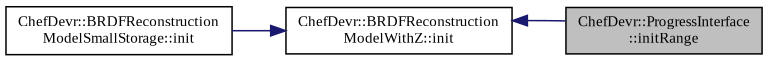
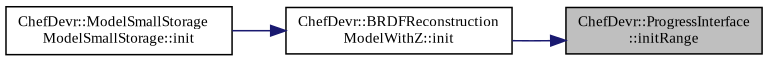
edge "ChefDevr::ProgressInterface ::initRange" -> "ChefDevr::BRDFReconstruction ModelWithZ::init": reversed
node "ChefDevr::BRDFReconstruction ModelSmallStorage::init": label "ChefDevr::BRDFReconstruction ModelSmallStorage::init" -> "ChefDevr::ModelSmallStorage ModelSmallStorage::init"
